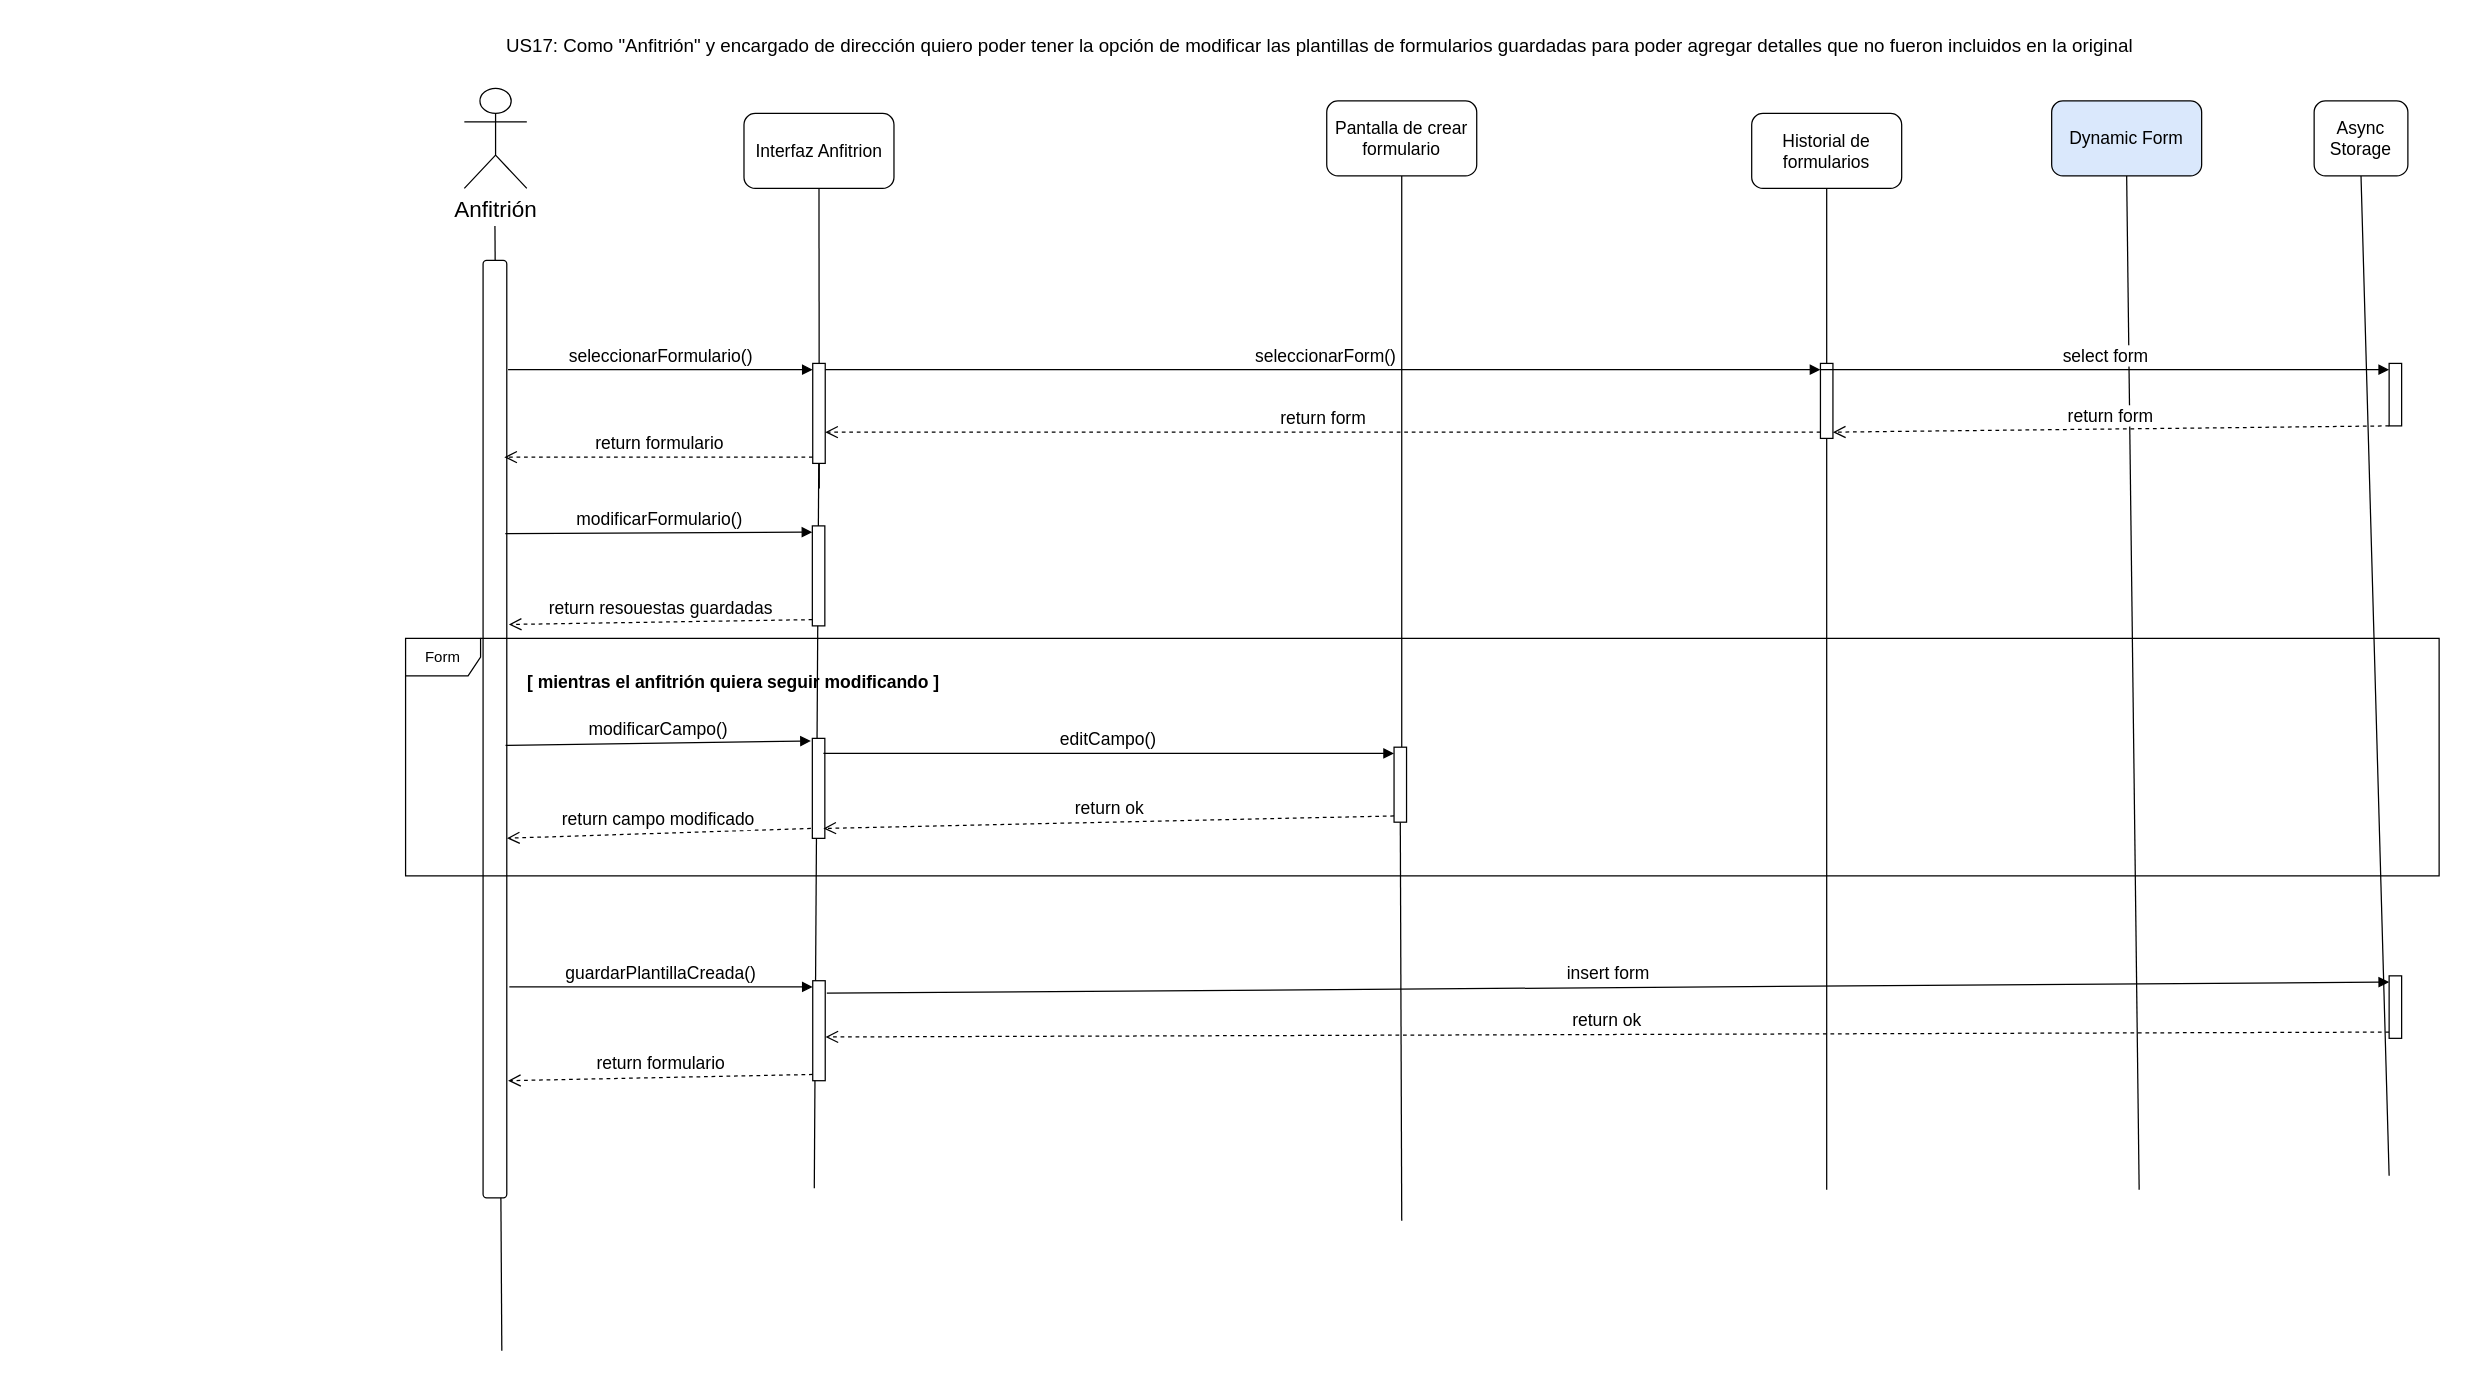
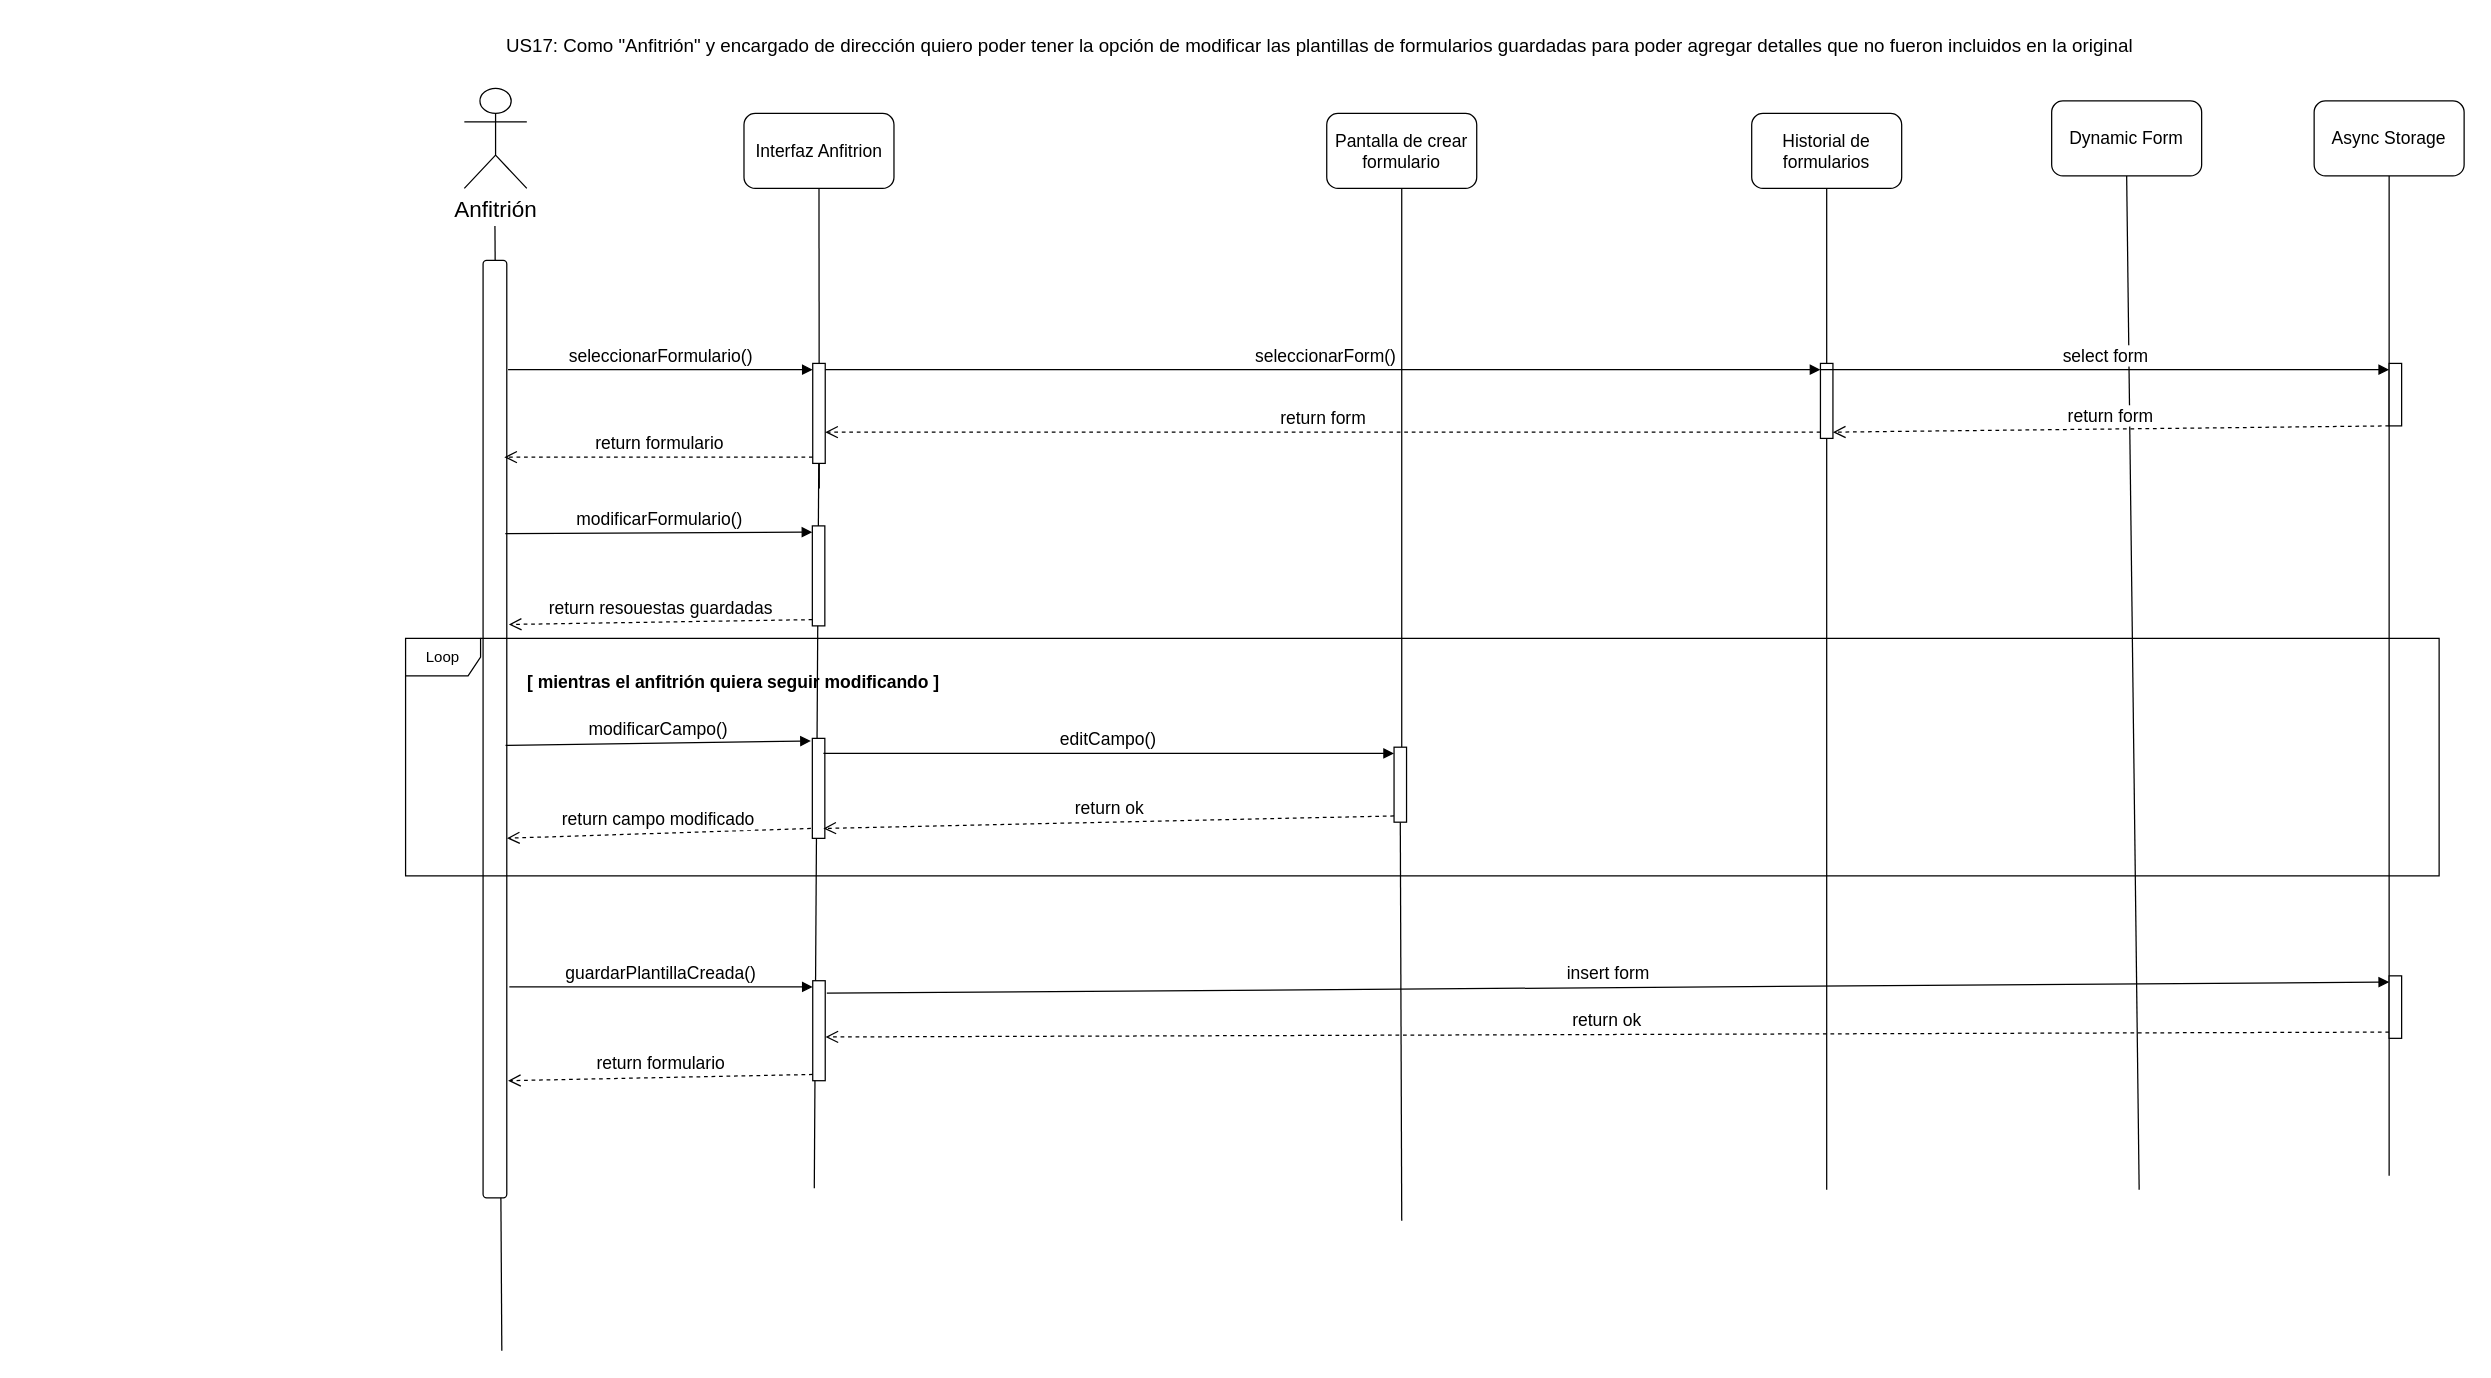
node "Pantalla de crear formulario": moved (1402, 138) -> (1402, 151)
node "Dynamic Form": fillcolor #dae8fc -> #ffffff
node "Async Storage": size 94x75 -> 150x75
node "Form": label "Form" -> "Loop"
